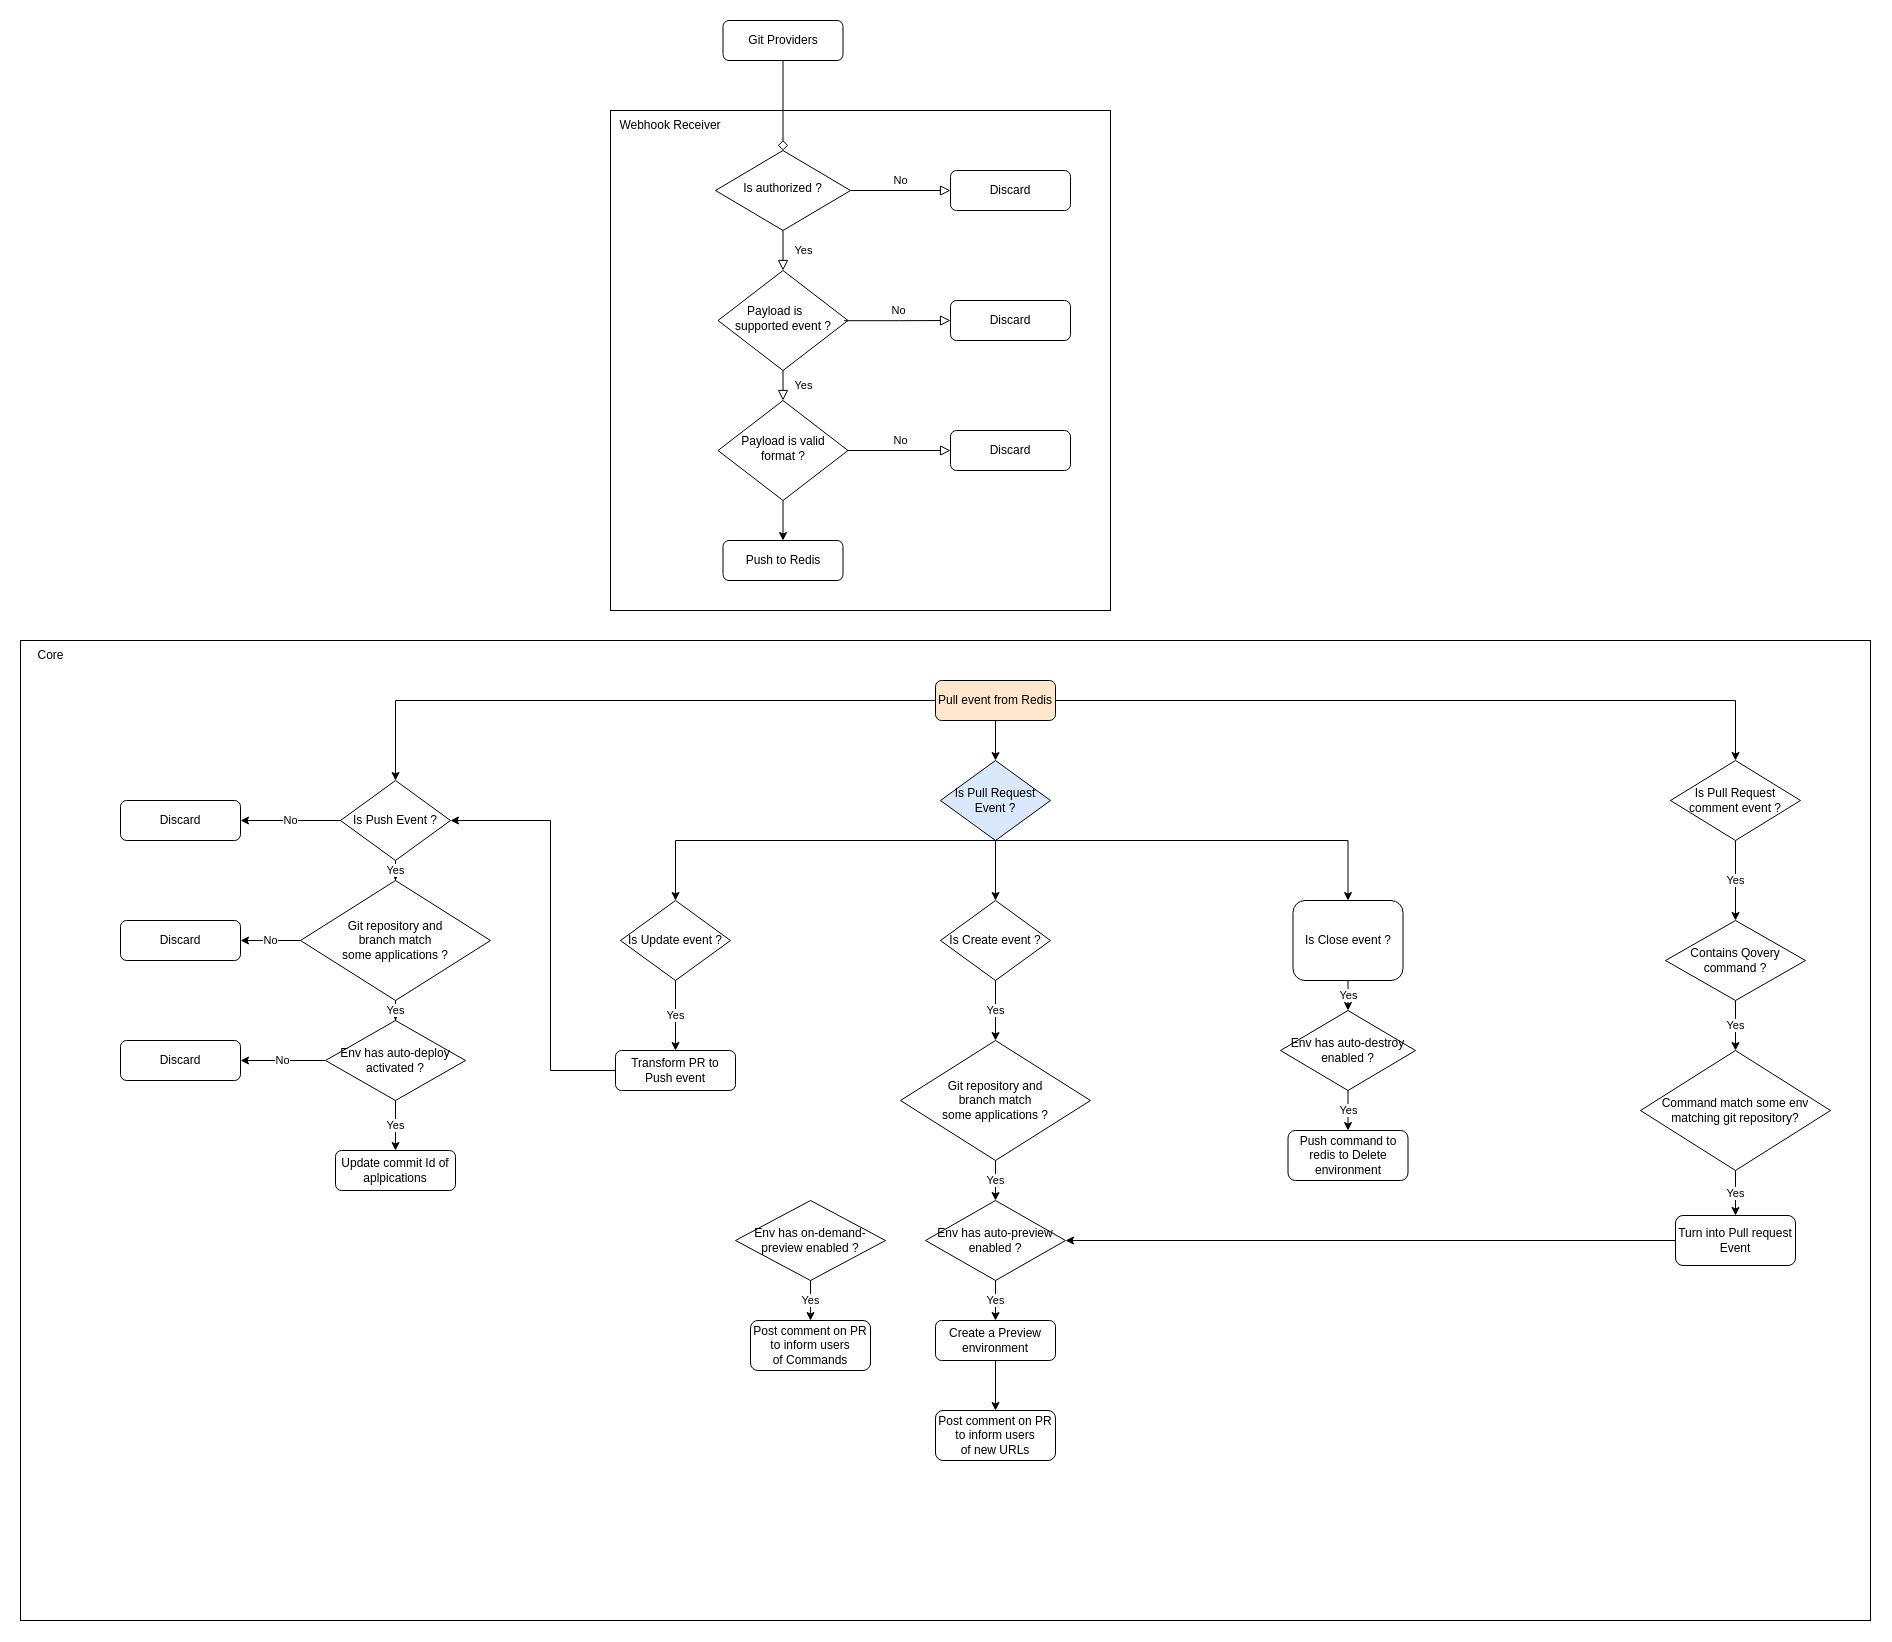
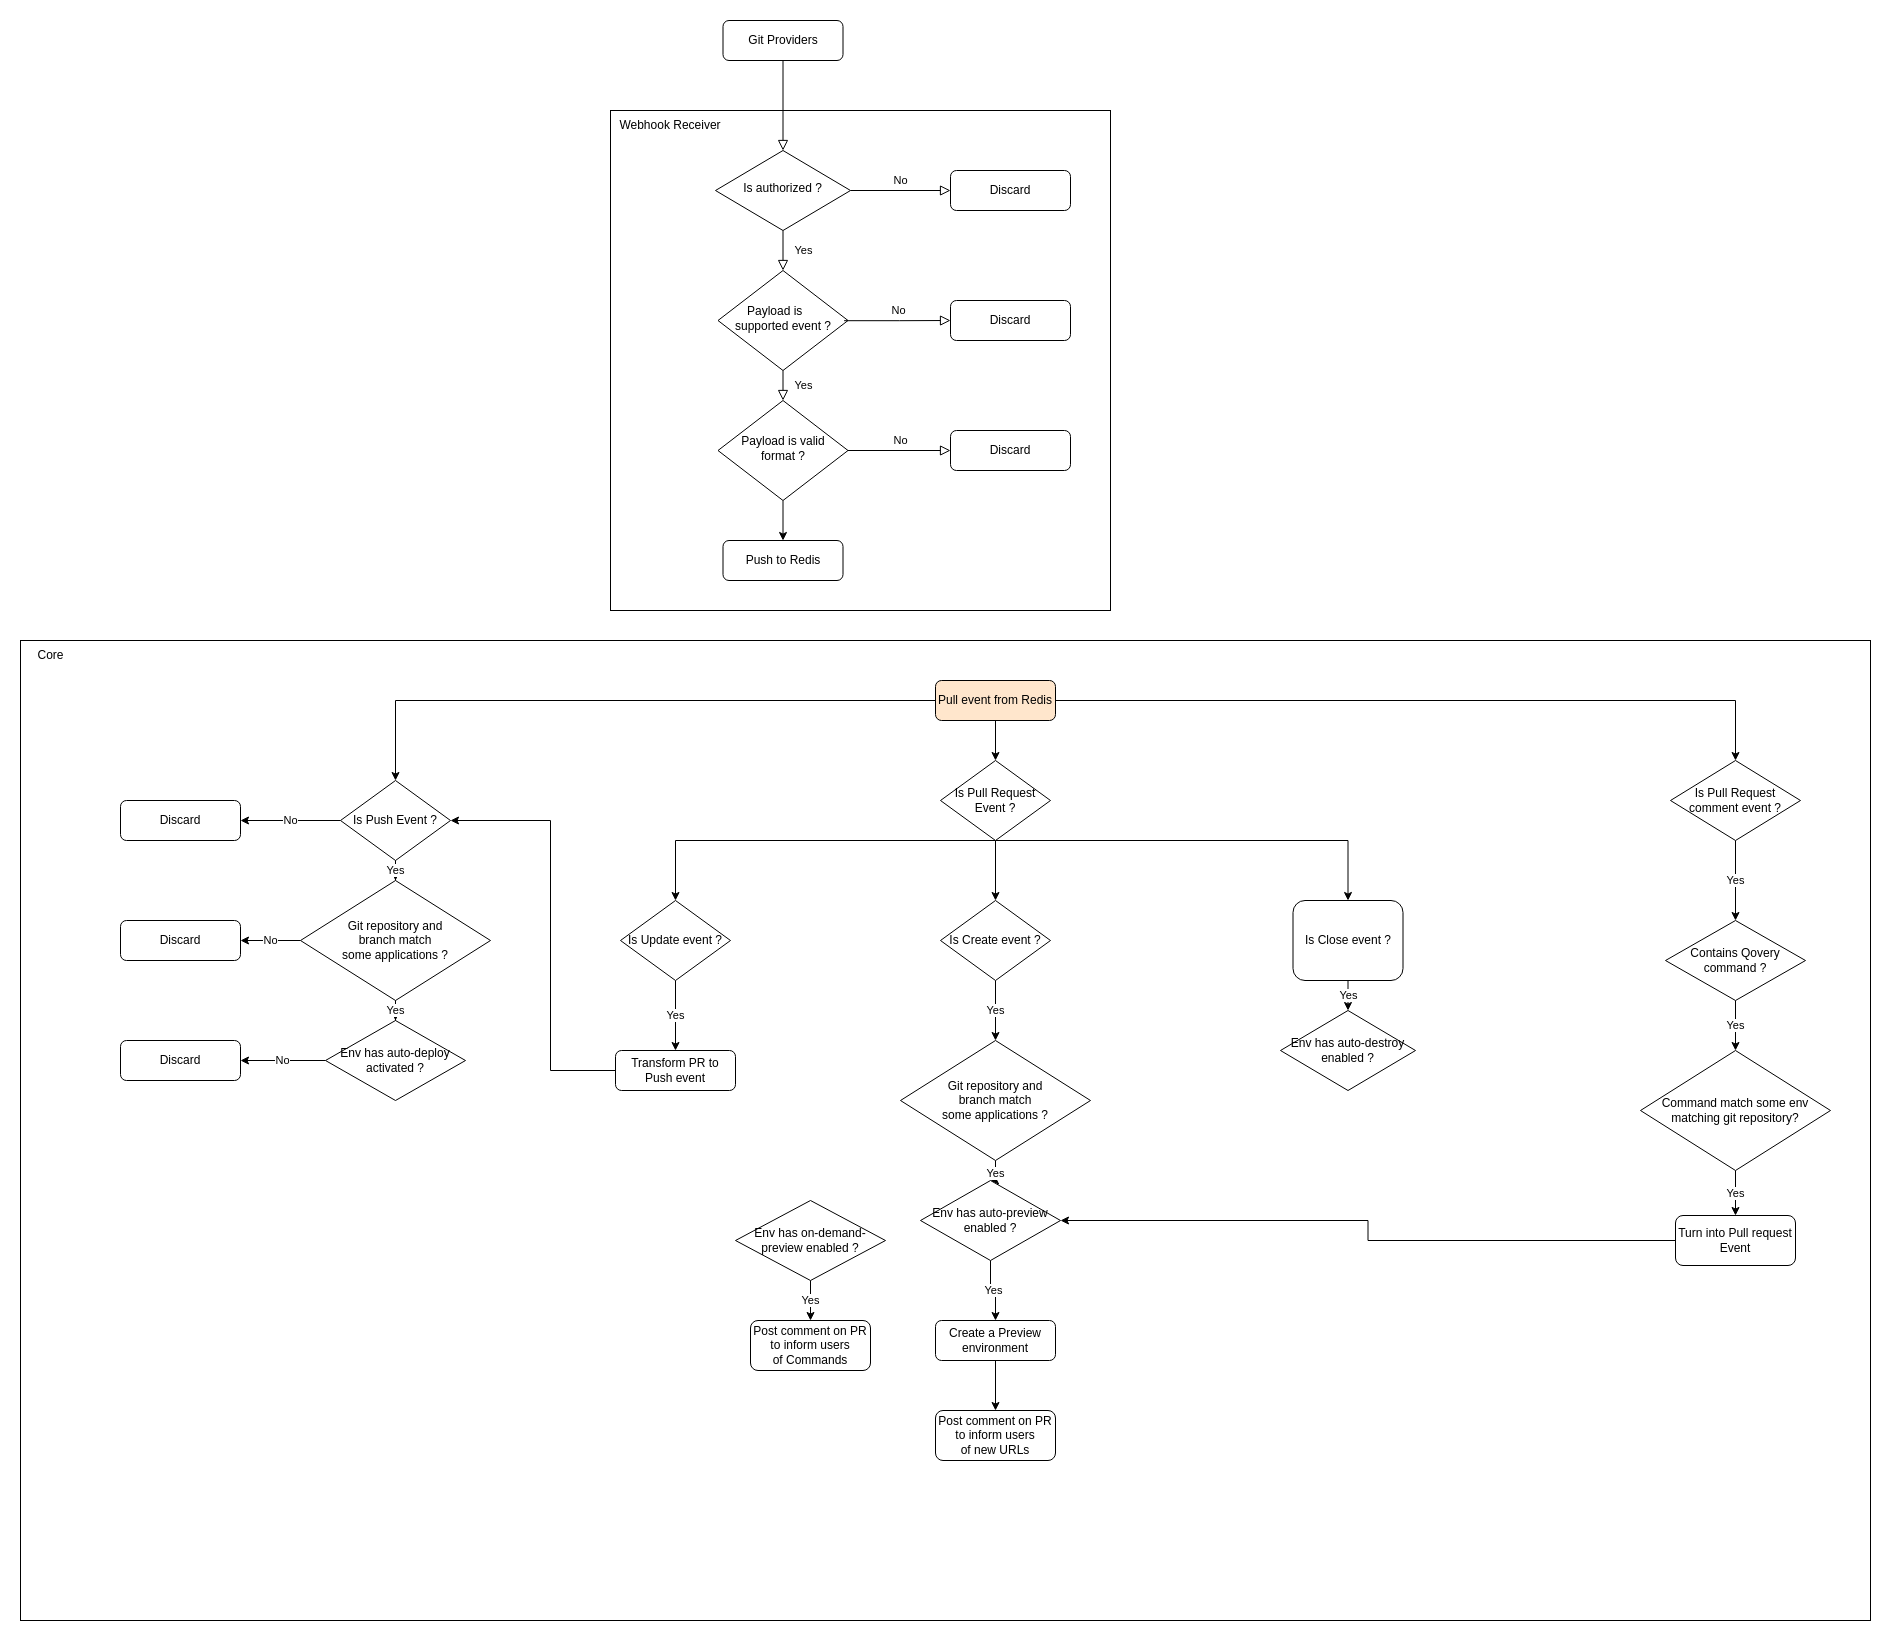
edge "Git Providers" -> "Is authorized ?": arrowhead diamond -> block
node "Is Pull Request Event ?": fillcolor #dae8fc -> #ffffff
edge "Env has auto-destroy enabled ?" -> "Push command to redis to Delete environment": removed, label "Yes"
edge "Env has auto-deploy activated ?" -> "Update commit Id of aplpications": removed, label "Yes"
node "Push command to redis to Delete environment": removed
node "Update commit Id of aplpications": removed
node "Env has auto-preview enabled ?": moved (996, 1241) -> (991, 1221)
